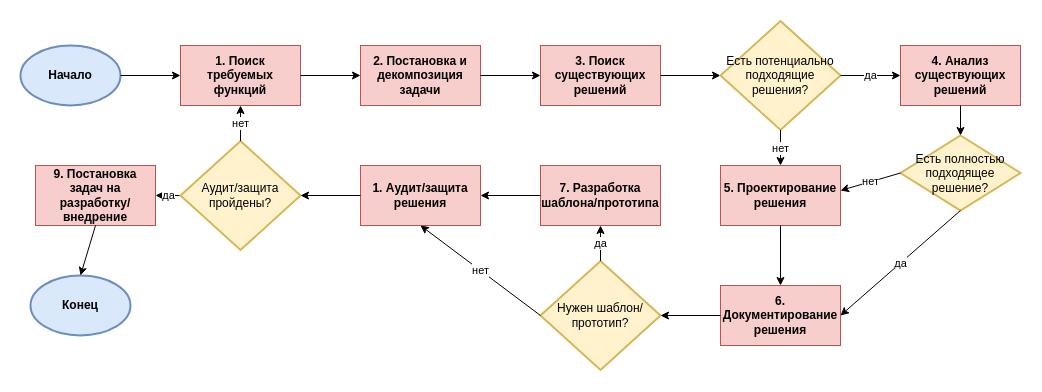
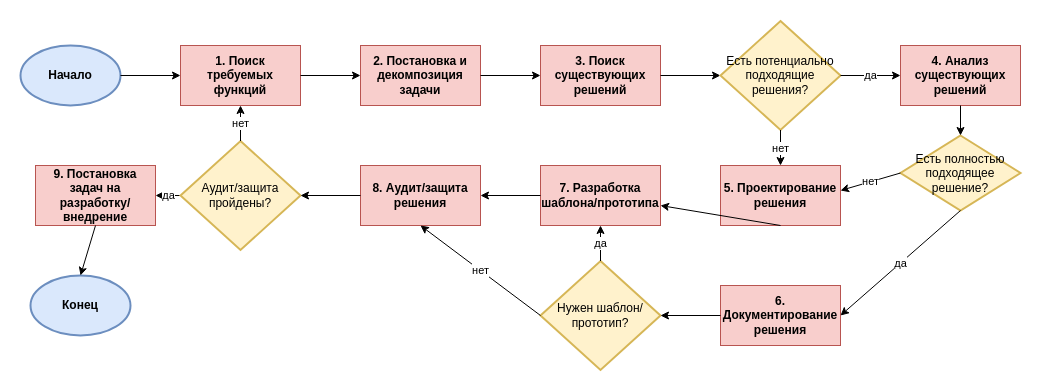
node "1. Аудит/защита решения": label "1. Аудит/защита решения" -> "8. Аудит/защита решения"
edge "5. Проектирование решения" -> "6. Документирование решения": now "5. Проектирование решения" -> "7. Разработка шаблона/прототипа"
